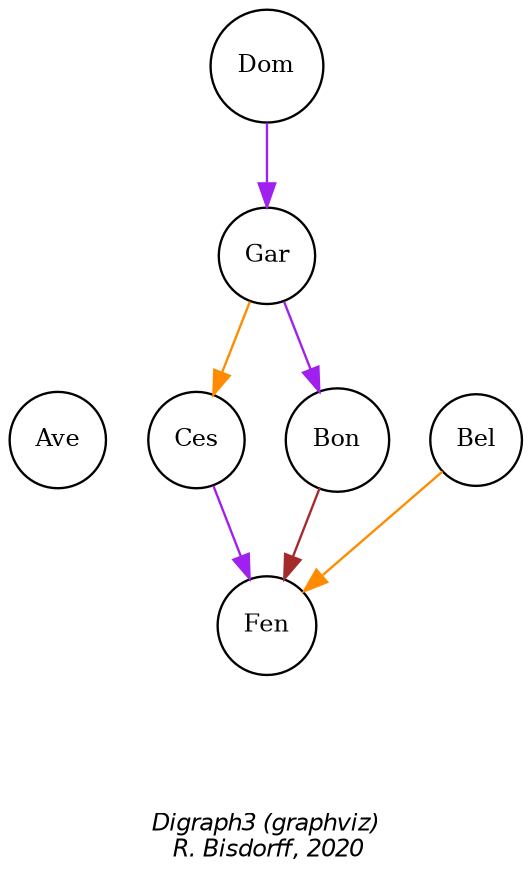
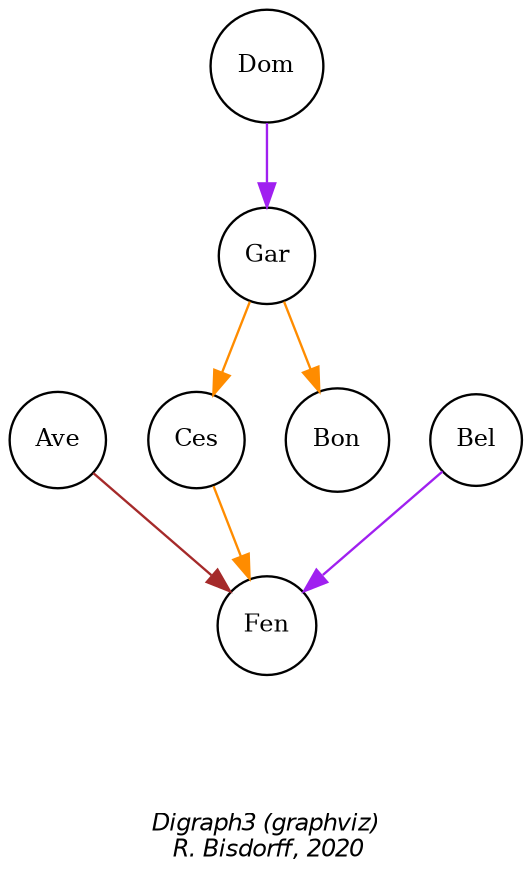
edge "Gar" -> "Bon": color purple -> darkorange
edge "Ces" -> "Fen": color purple -> darkorange
edge "Bon" -> "Fen": now "Ave" -> "Fen"
edge "Bel" -> "Fen": color darkorange -> purple
